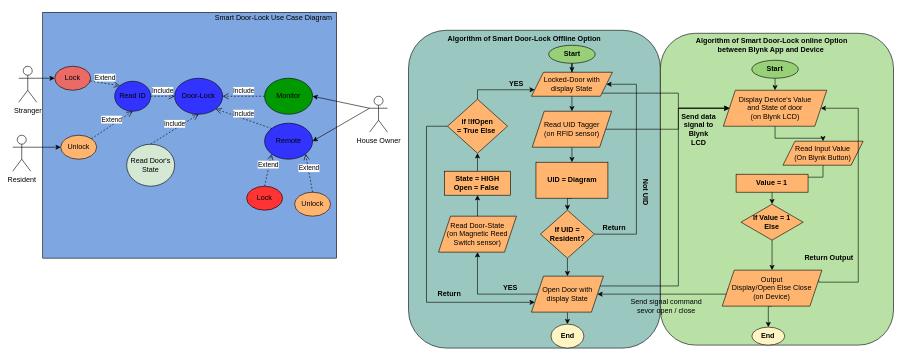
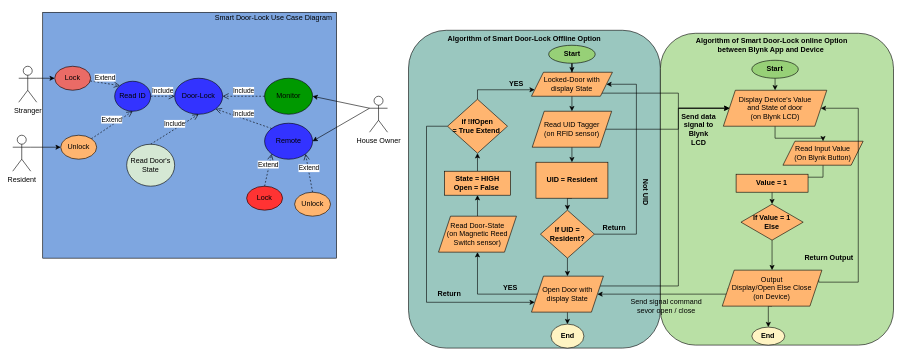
node "if !IfOpen = True Else": label "if !IfOpen = True Else" -> "if !IfOpen = True Extend"
node "UID = Diagram": label "UID = Diagram" -> "UID = Resident"
